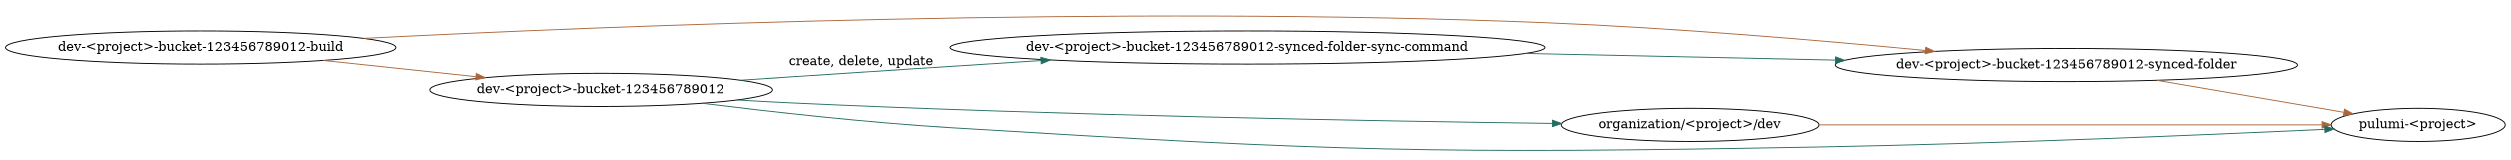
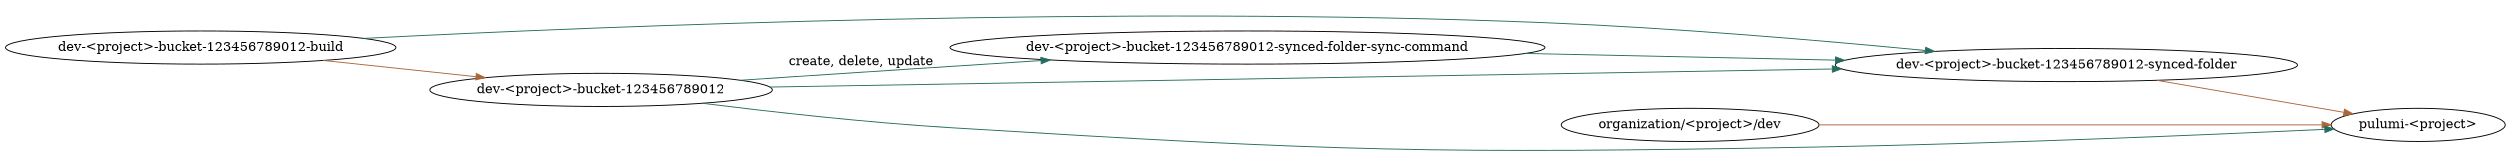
edge "dev-<project>-bucket-123456789012-build" -> "dev-<project>-bucket-123456789012-synced-folder": color #aa6639 -> #246c60
edge "dev-<project>-bucket-123456789012" -> "organization/<project>/dev": now "dev-<project>-bucket-123456789012" -> "dev-<project>-bucket-123456789012-synced-folder"
